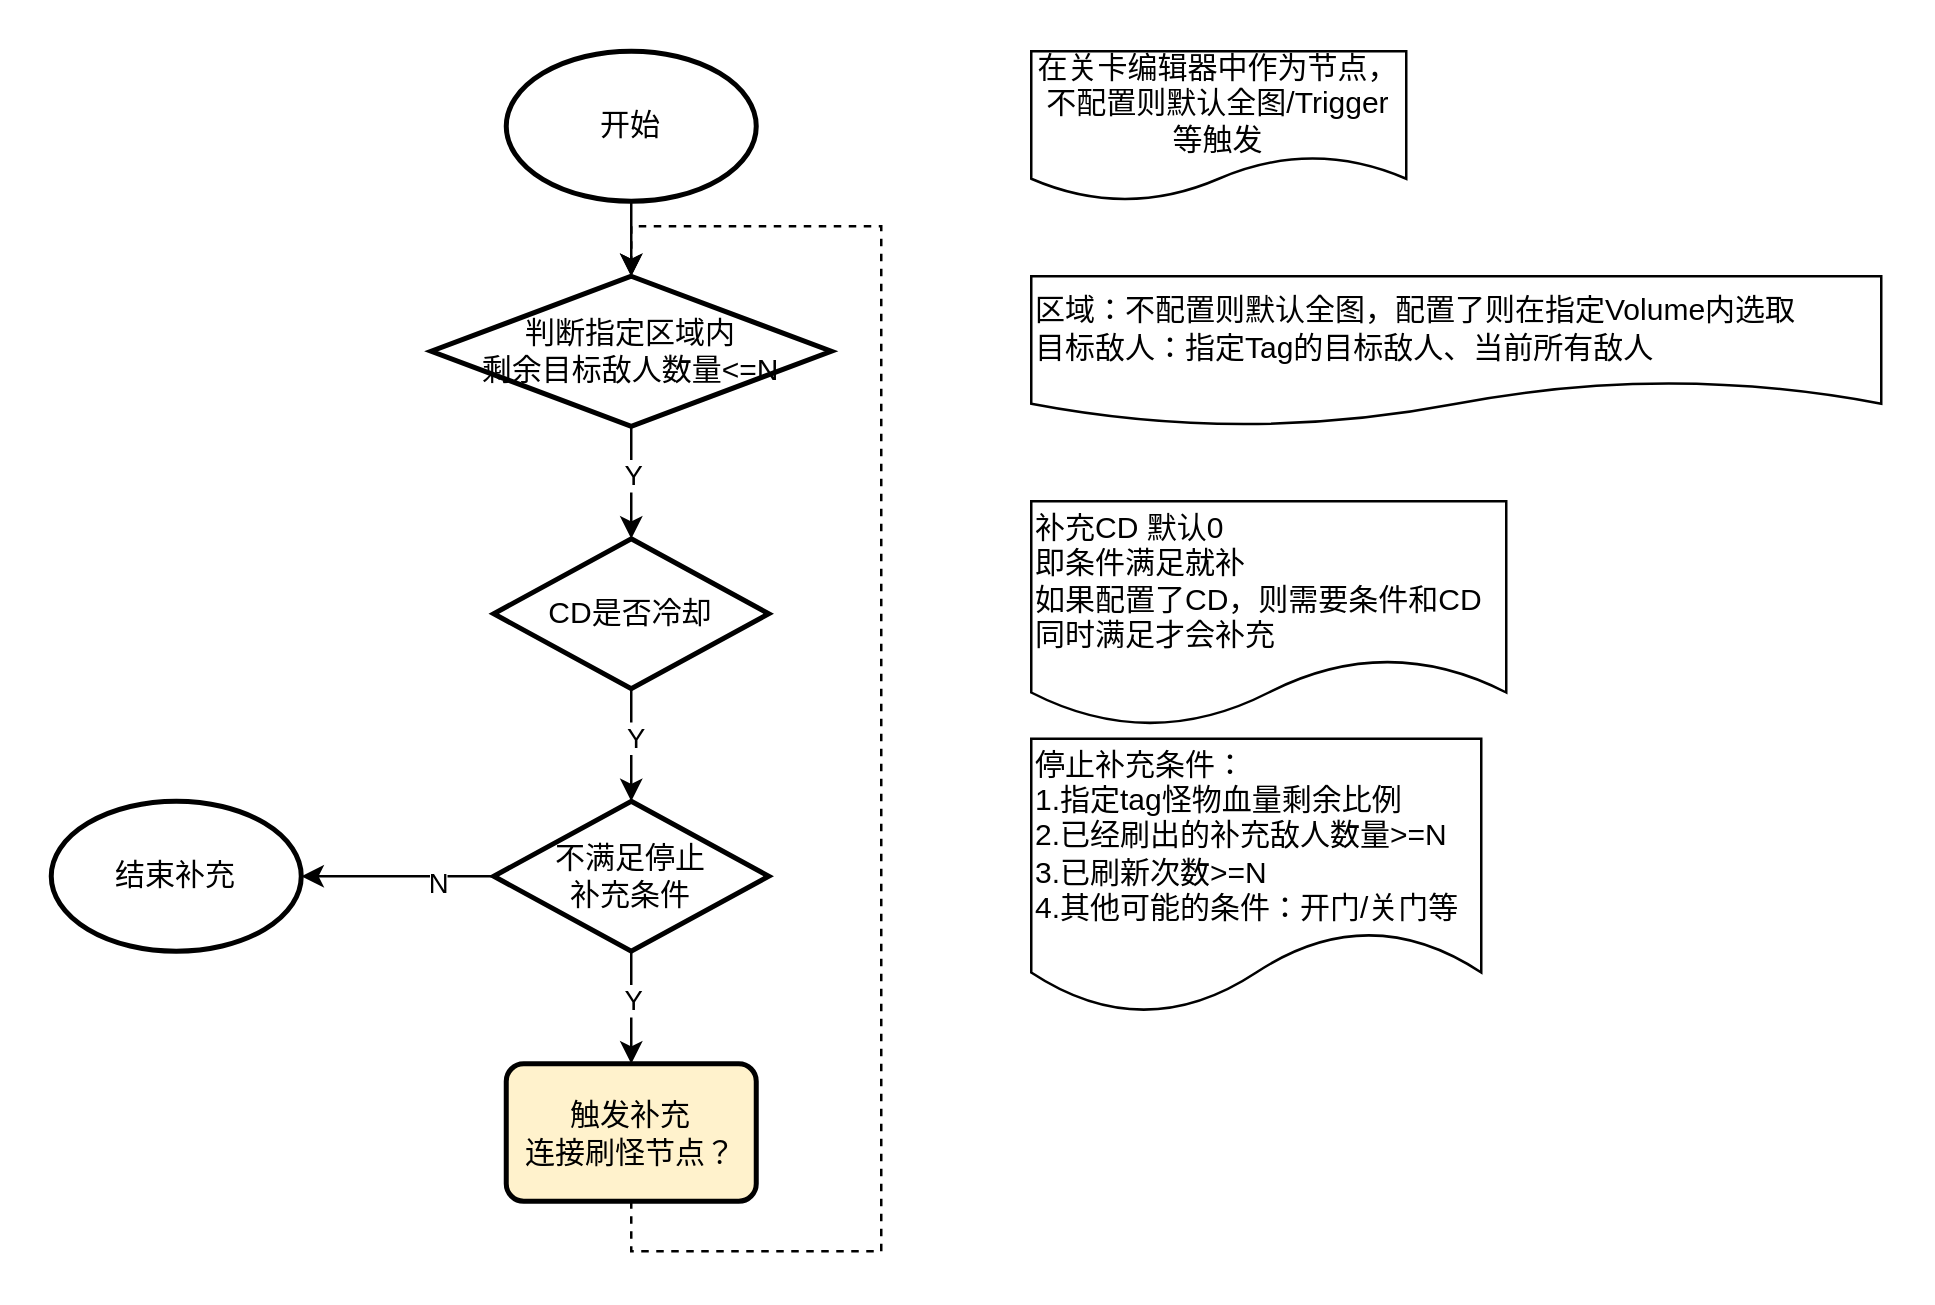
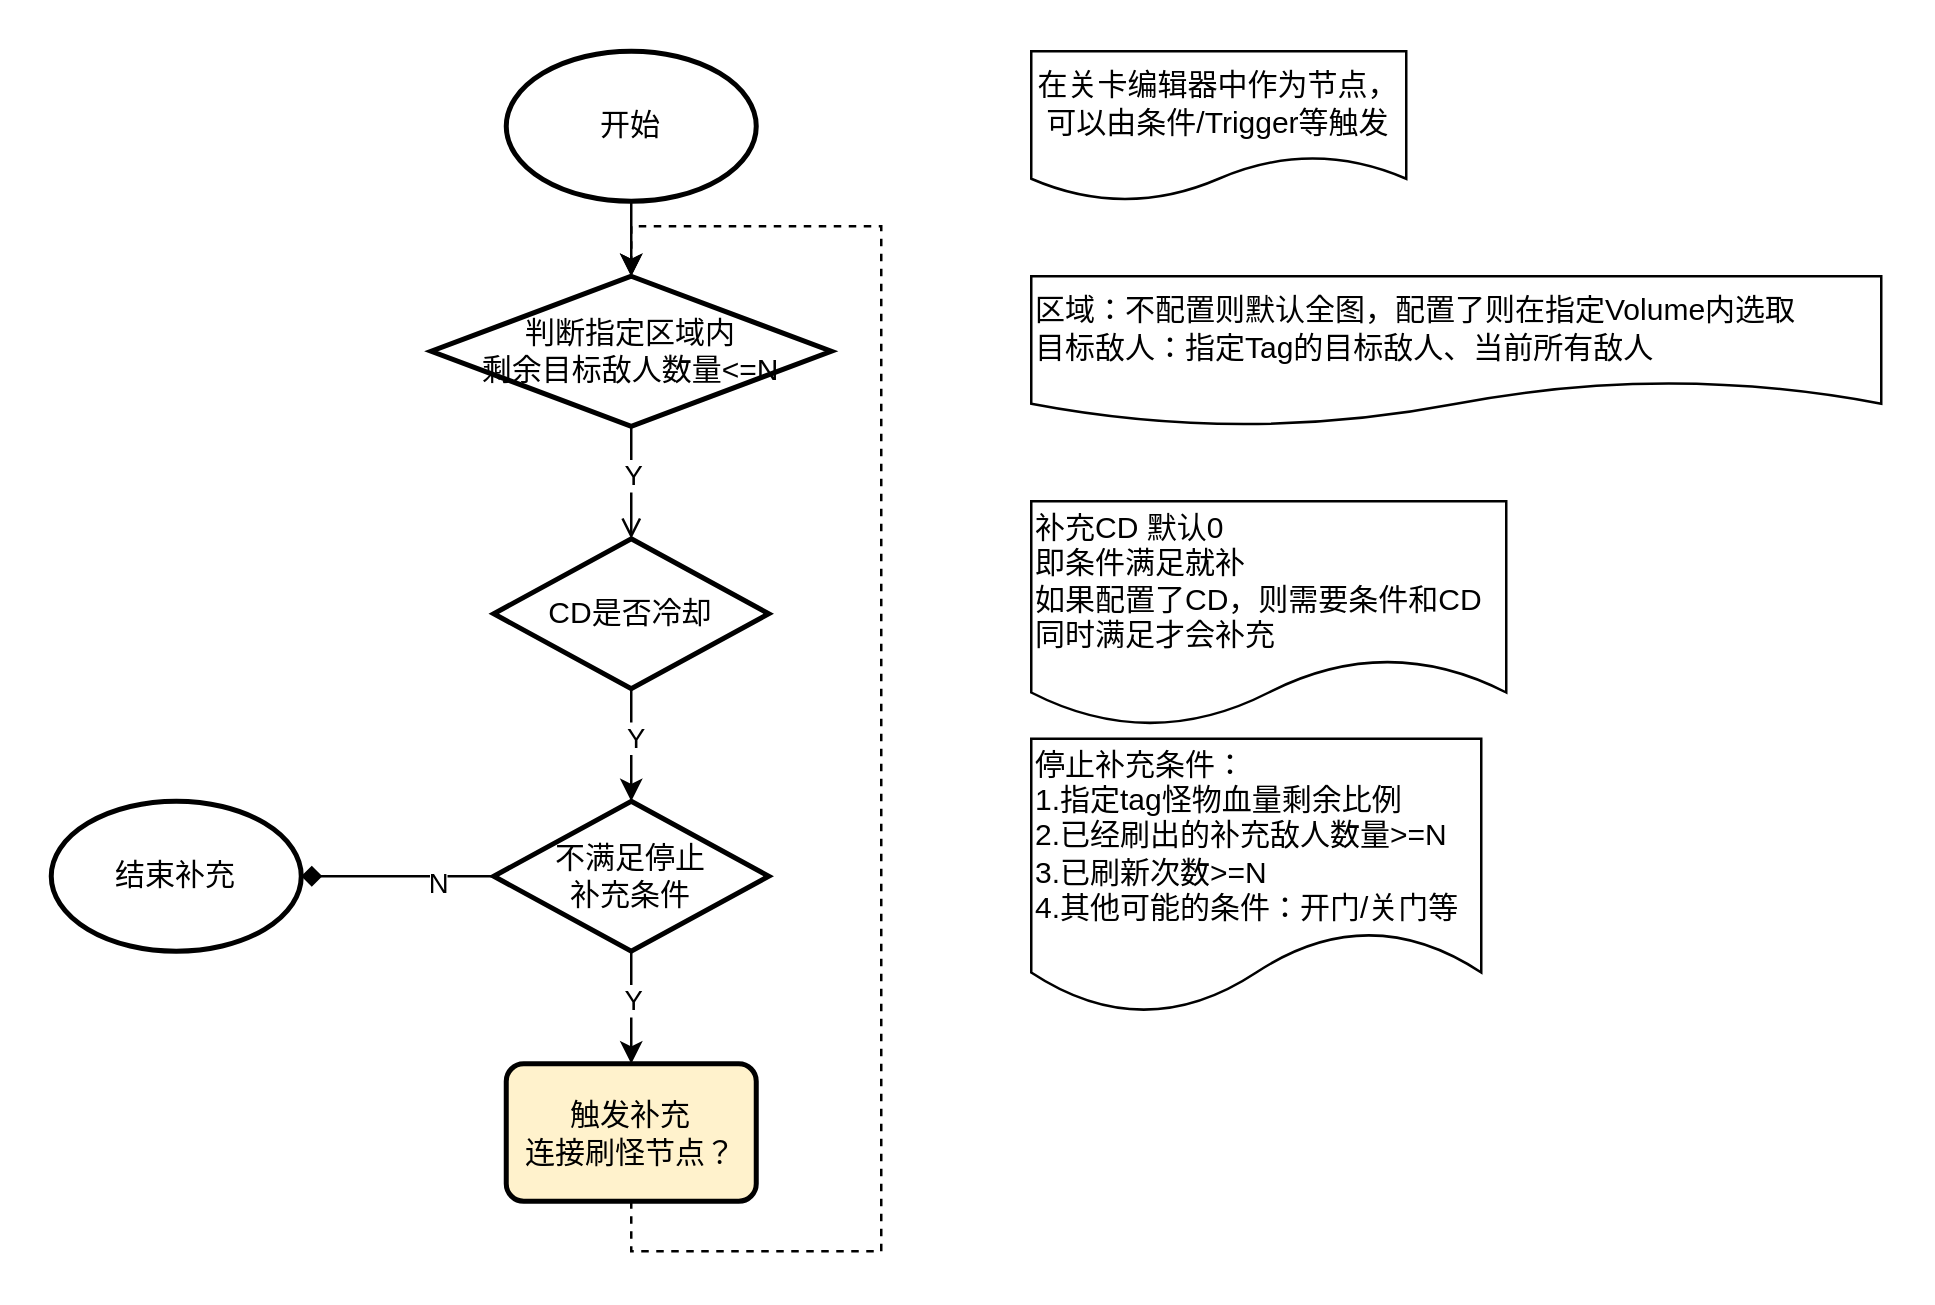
node "在关卡编辑器中作为节点，不配置则默认全图/Trigger等触发": label "在关卡编辑器中作为节点，不配置则默认全图/Trigger等触发" -> "在关卡编辑器中作为节点，可以由条件/Trigger等触发"
edge "判断指定区域内 剩余目标敌人数量<=N" -> "CD是否冷却": arrowhead classic -> open
edge "不满足停止 补充条件" -> "结束补充": arrowhead classic -> diamond
